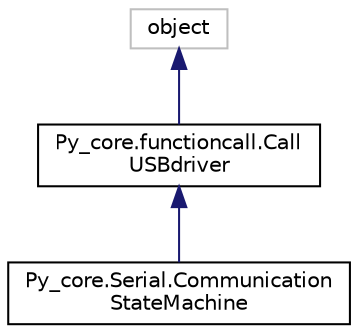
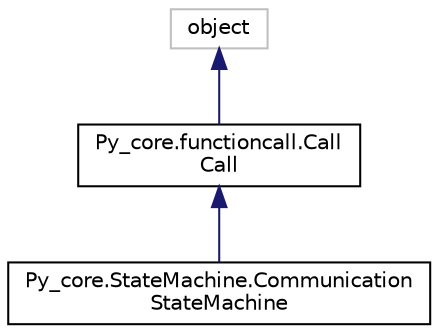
node "Py_core.functioncall.Call USBdriver": label "Py_core.functioncall.Call USBdriver" -> "Py_core.functioncall.Call Call"
node "Py_core.Serial.Communication StateMachine": label "Py_core.Serial.Communication StateMachine" -> "Py_core.StateMachine.Communication StateMachine"
